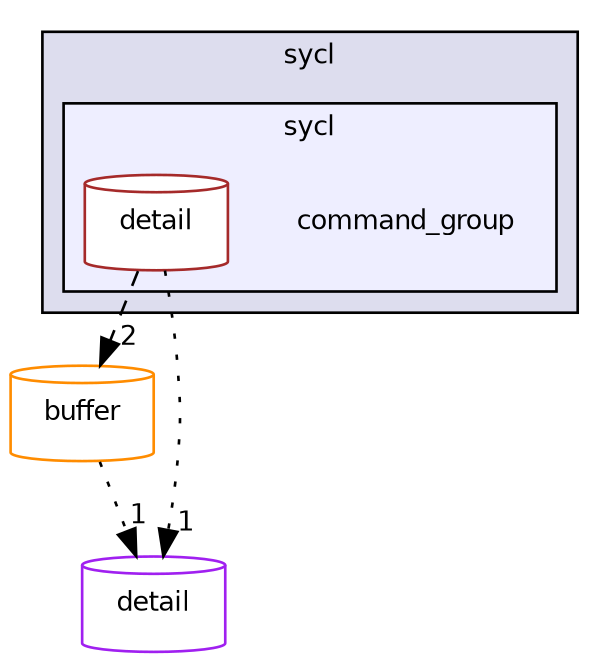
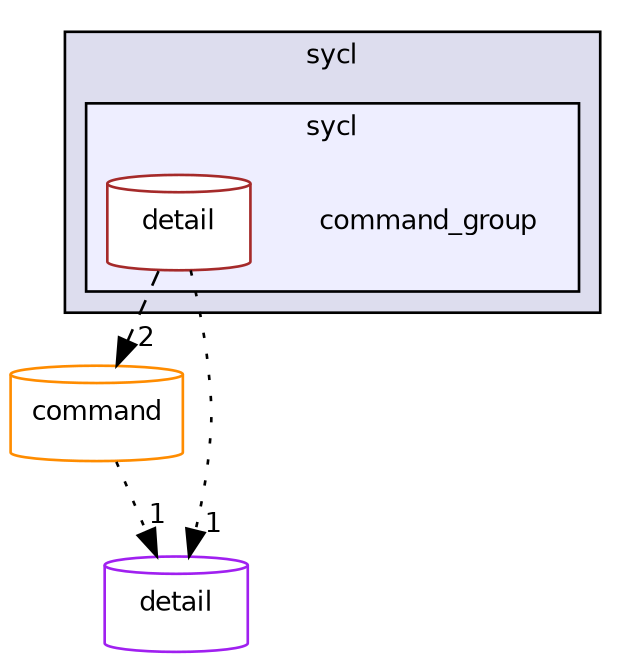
node "buffer": label "buffer" -> "command"
